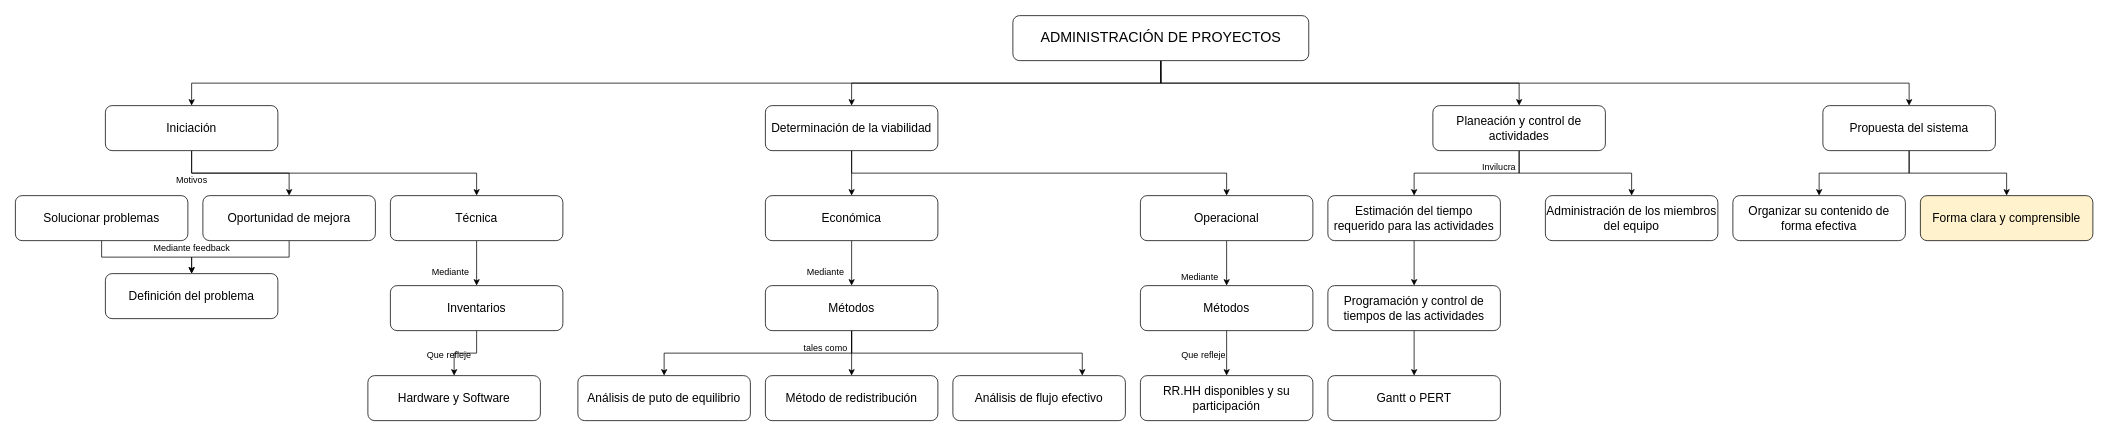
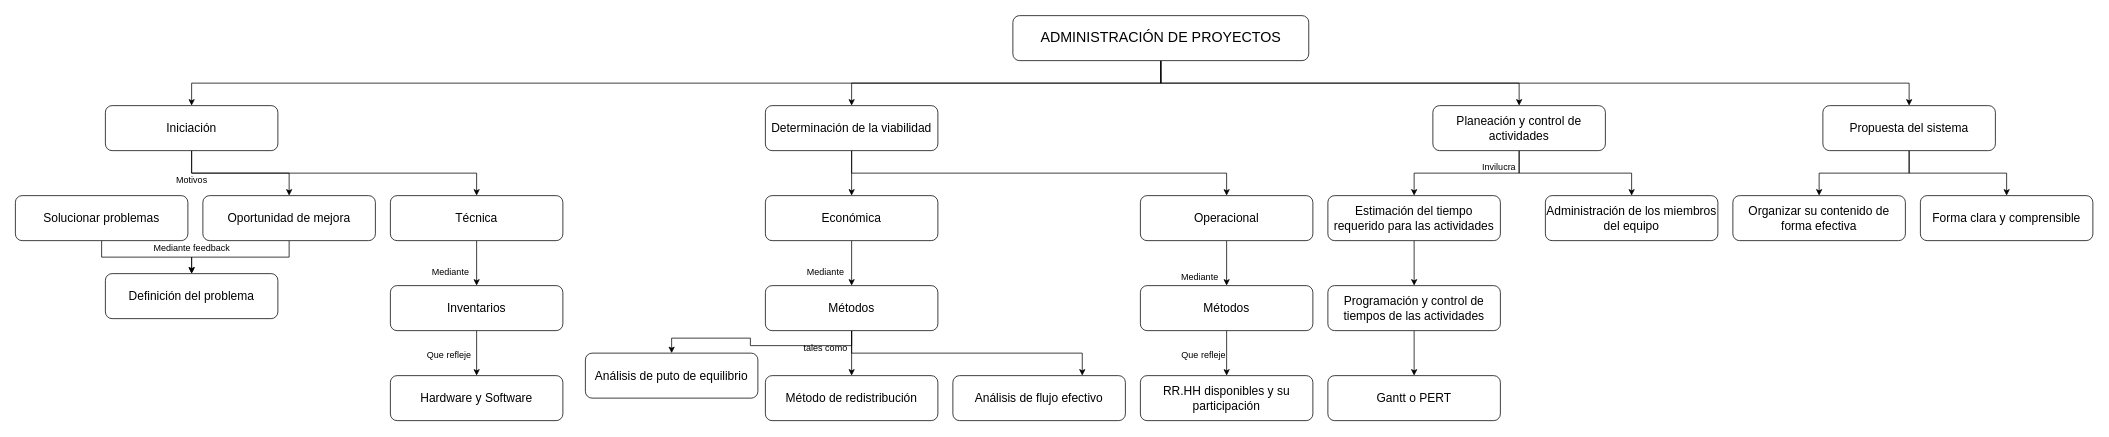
node "Forma clara y comprensible": fillcolor #fff2cc -> #ffffff
node "Hardware y Software": moved (454, 398) -> (477, 398)
node "Análisis de puto de equilibrio": moved (664, 398) -> (672, 375)
